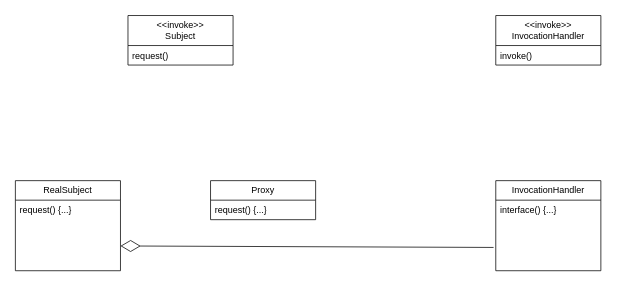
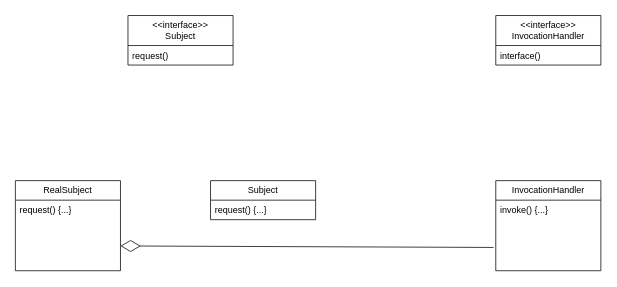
node "<<invoke>> Subject": label "<<invoke>> Subject" -> "<<interface>> Subject"
node "<<invoke>> InvocationHandler": label "<<invoke>> InvocationHandler" -> "<<interface>> InvocationHandler"
node "invoke()": label "invoke()" -> "interface()"
node "Proxy": label "Proxy" -> "Subject"
node "interface() {...}": label "interface() {...}" -> "invoke() {...}"
